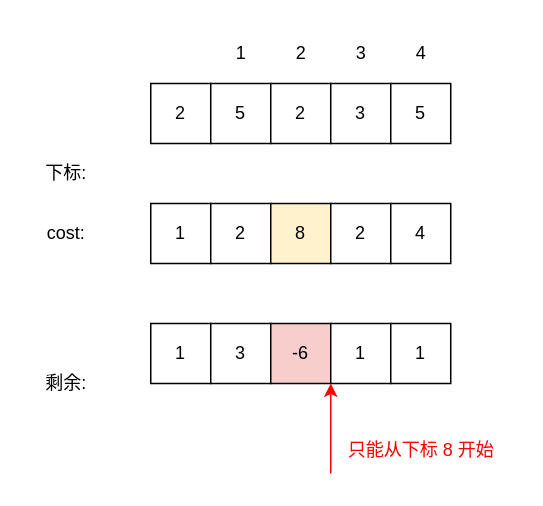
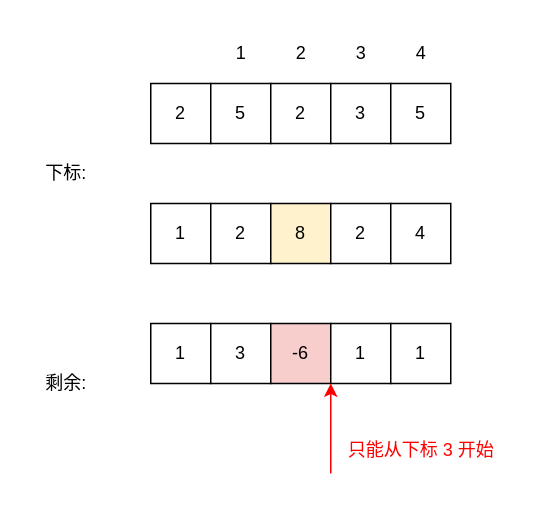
node "cost:": removed
node "只能从下标 8 开始": label "只能从下标 8 开始" -> "只能从下标 3 开始"
